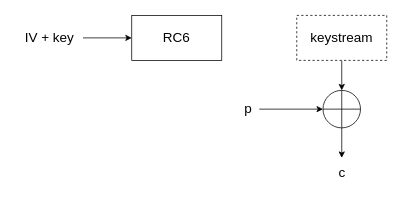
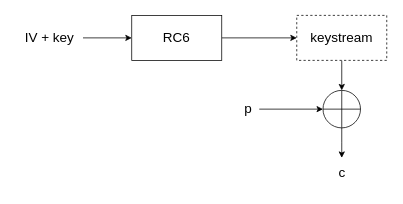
edge "RC6" -> "keystream": added
